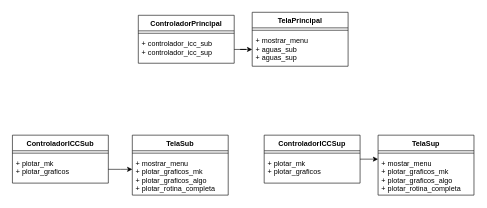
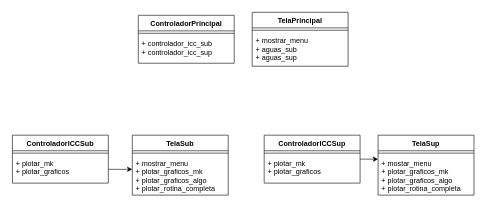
edge "+ controlador_icc_sub + controlador_icc_sup" -> "+ mostrar_menu + aguas_sub + aguas_sup": removed
